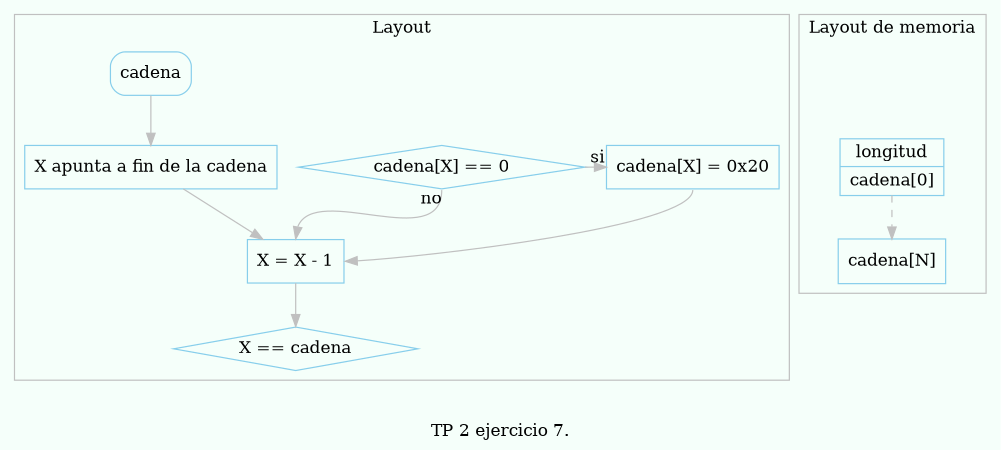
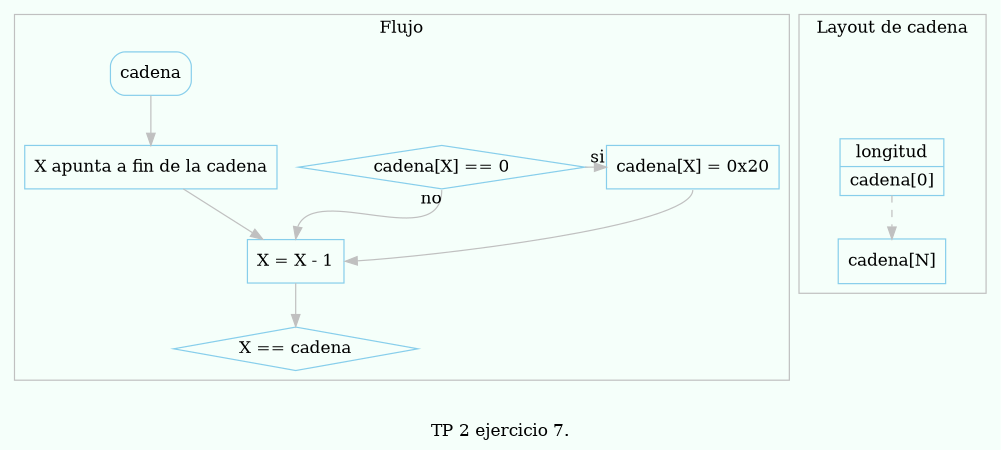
cluster "Layout": label "Layout" -> "Flujo"
cluster "Layout de memoria": label "Layout de memoria" -> "Layout de cadena"
